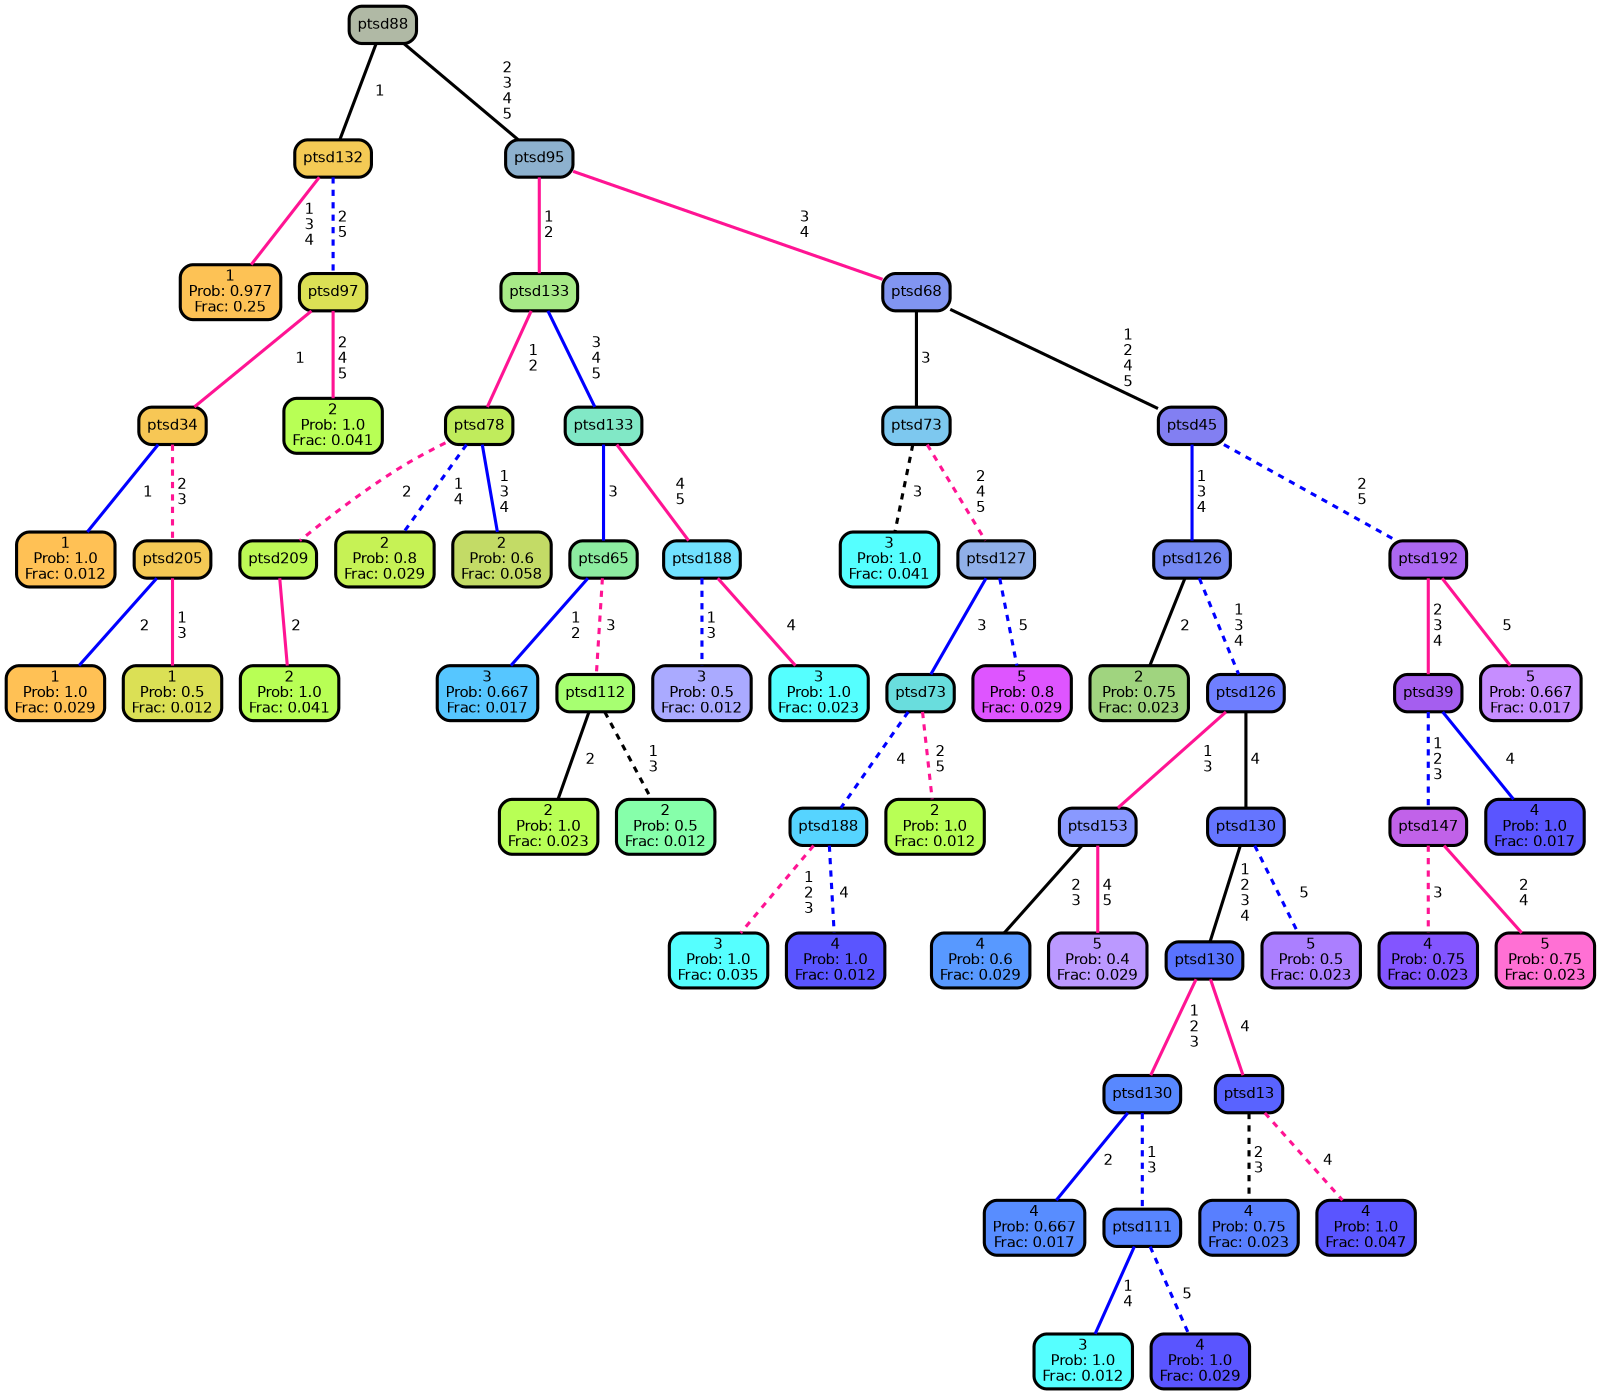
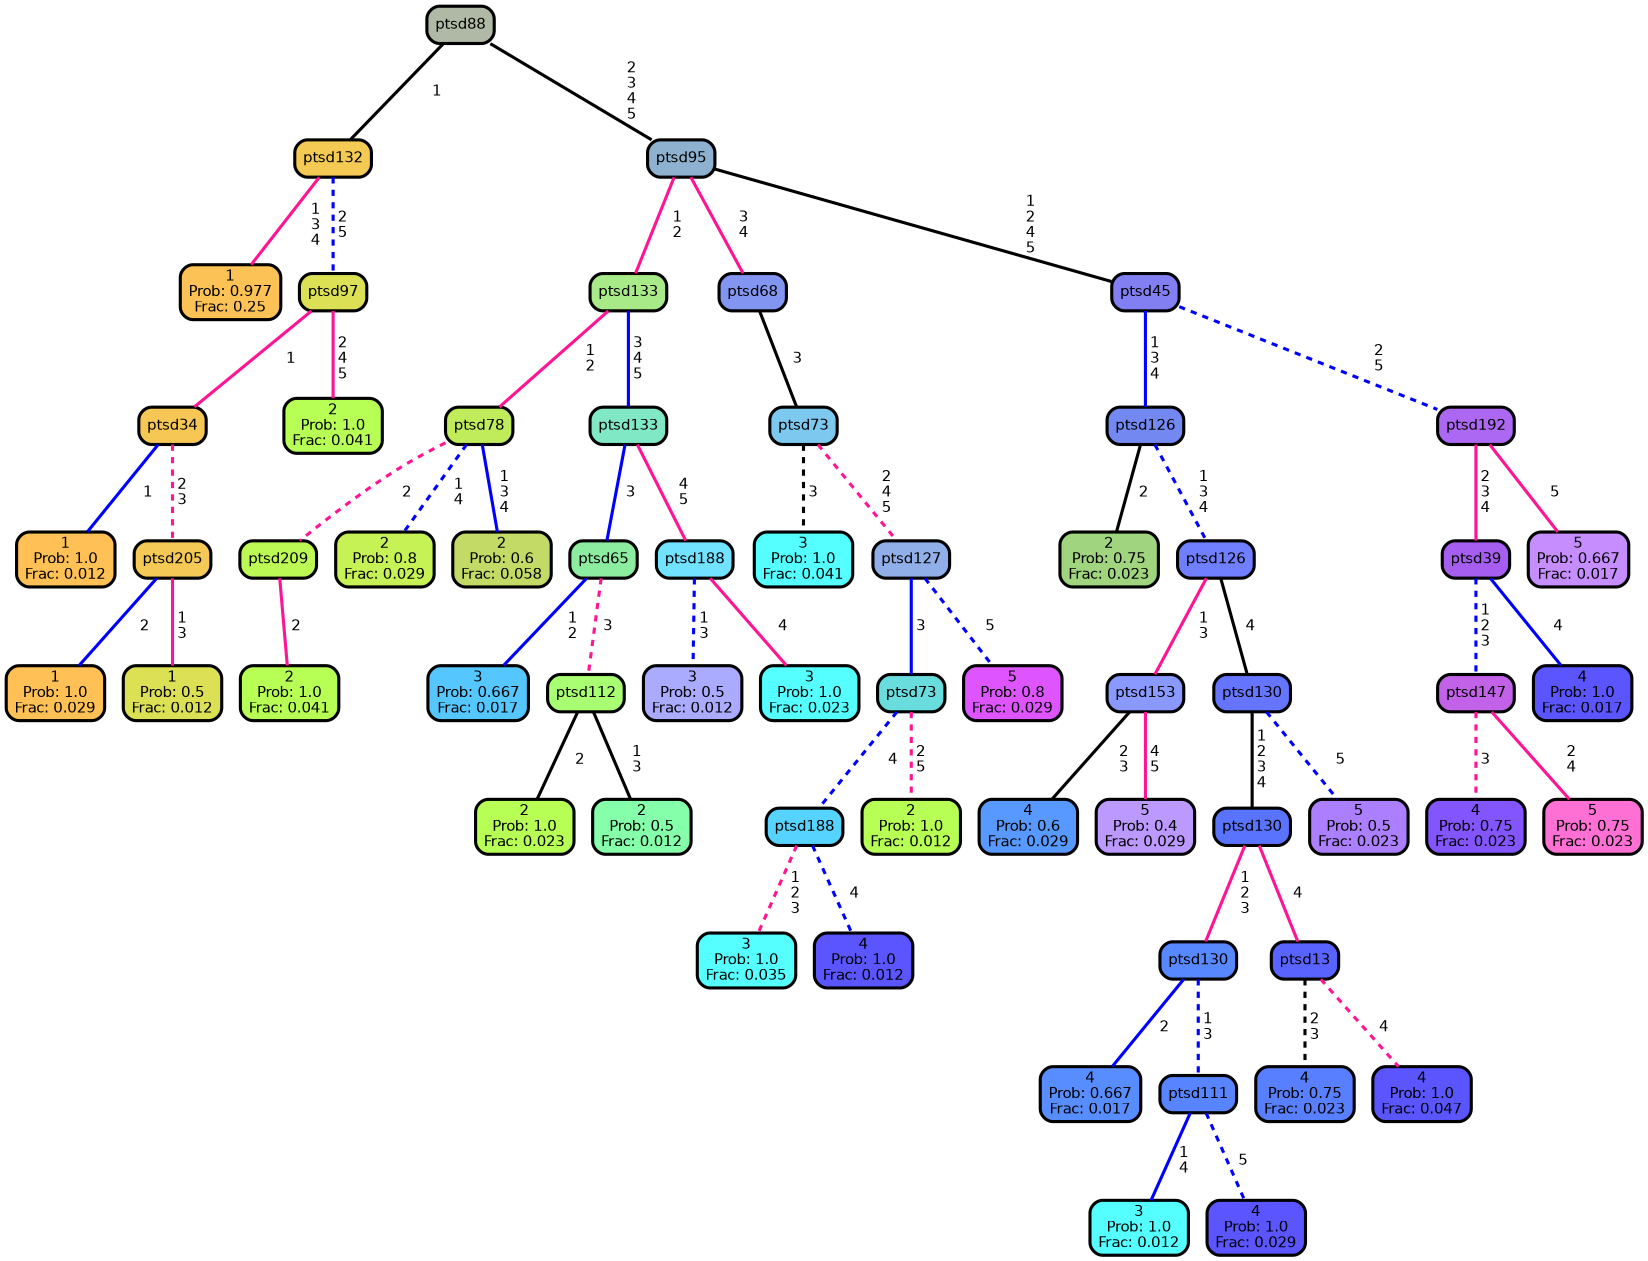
edge "ptsd68" -- "ptsd45": now "ptsd95" -- "ptsd45"
edge "ptsd112" -- "2 Prob: 0.5 Frac: 0.012": style dashed -> bold
